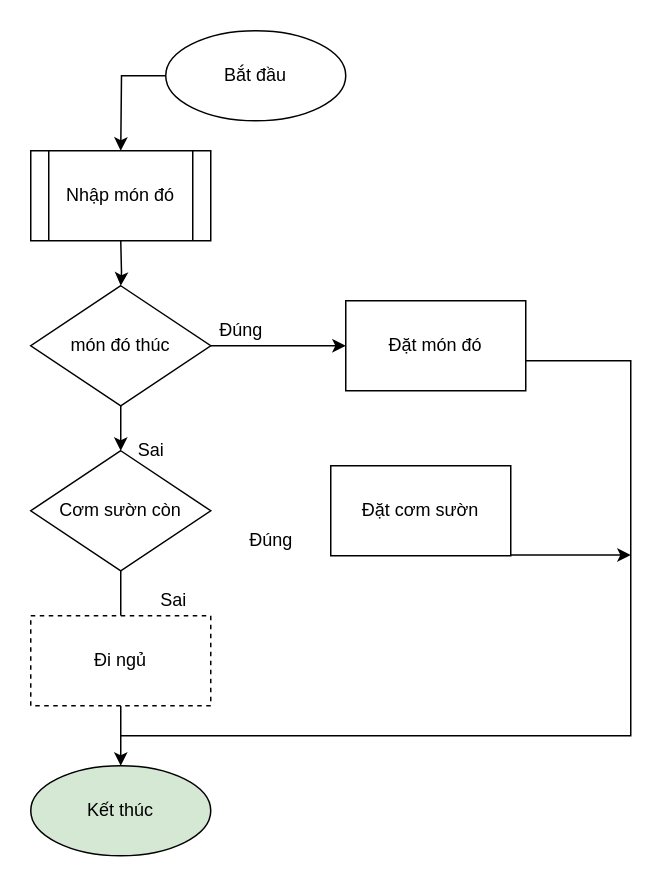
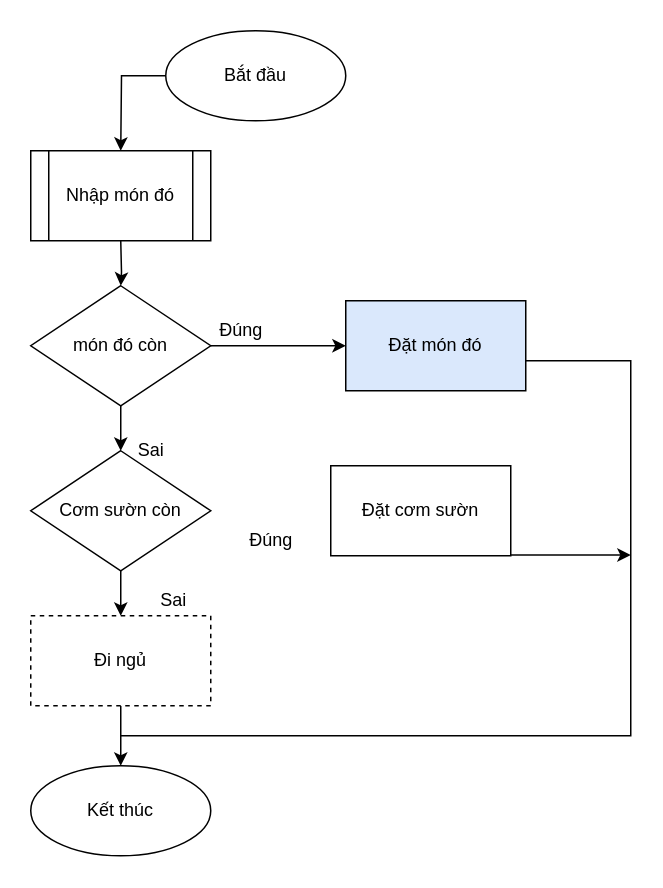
node "món đó thúc": label "món đó thúc" -> "món đó còn"
node "Đặt món đó": fillcolor #ffffff -> #dae8fc
edge "Cơm sườn còn" -- "Đi ngủ": arrowhead none -> classic
node "Kết thúc": fillcolor #d5e8d4 -> #ffffff
